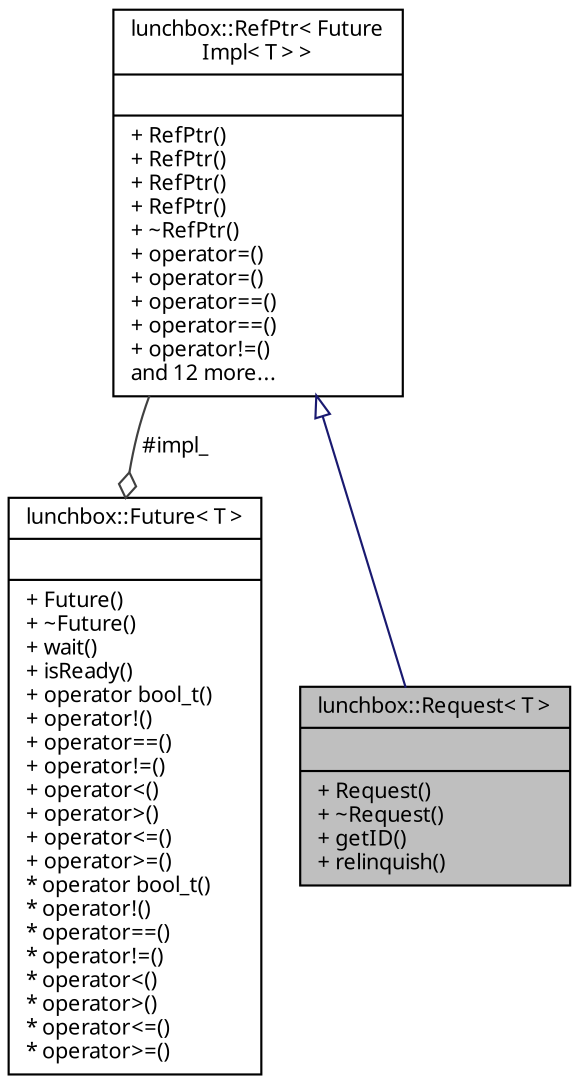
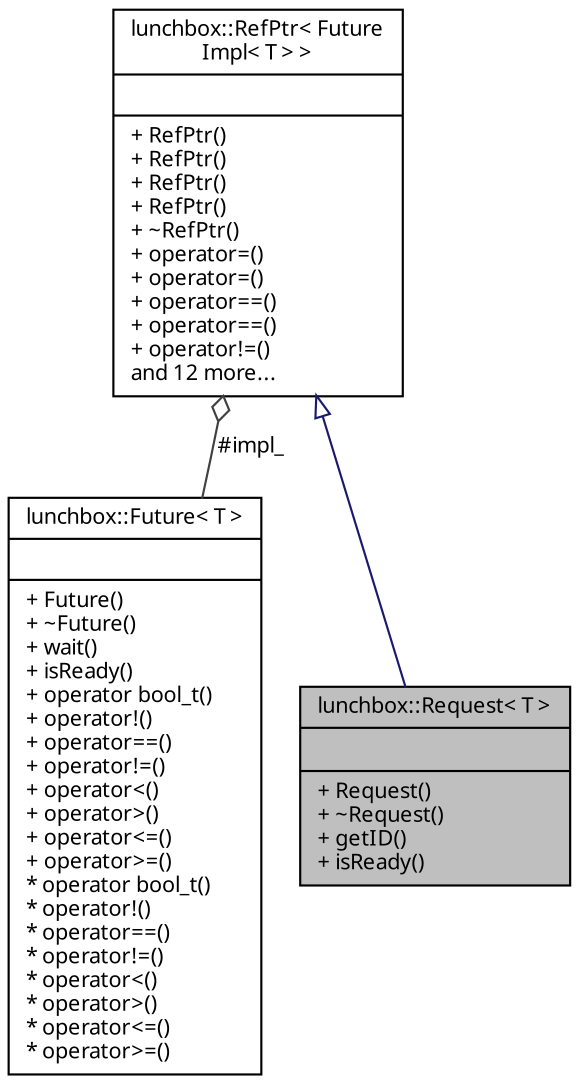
edge "lunchbox::RefPtr< Future" -> "lunchbox::Future< T >": reversed
node "lunchbox::Request< T >": text "+ relinquish()" -> "+ isReady()"
